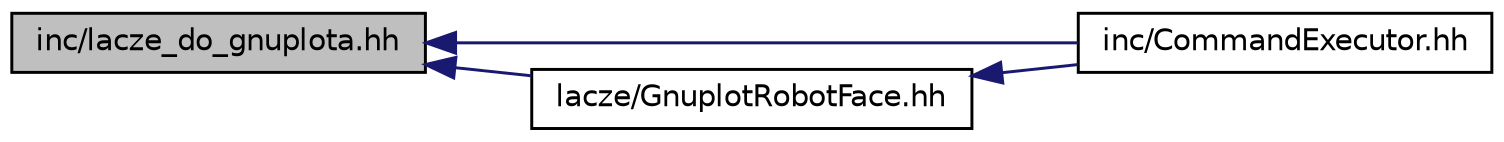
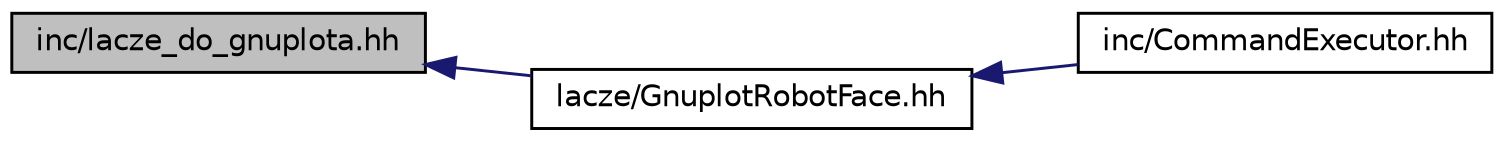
edge "inc/CommandExecutor.hh" -> "inc/lacze_do_gnuplota.hh": removed
